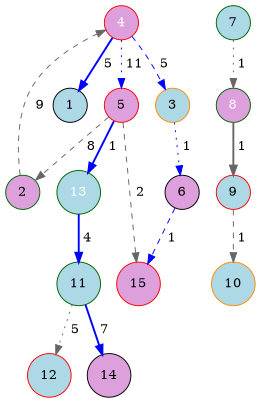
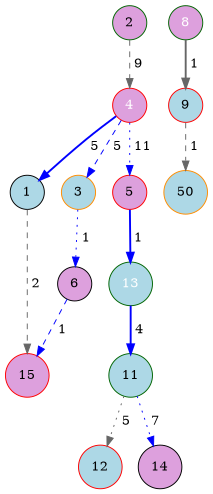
node "7": removed
edge "5" -> "2": removed, label "8"
edge "5" -> "15": now "1" -> "15"
node "10": label "10" -> "50"
edge "11" -> "14": style bold -> dotted
